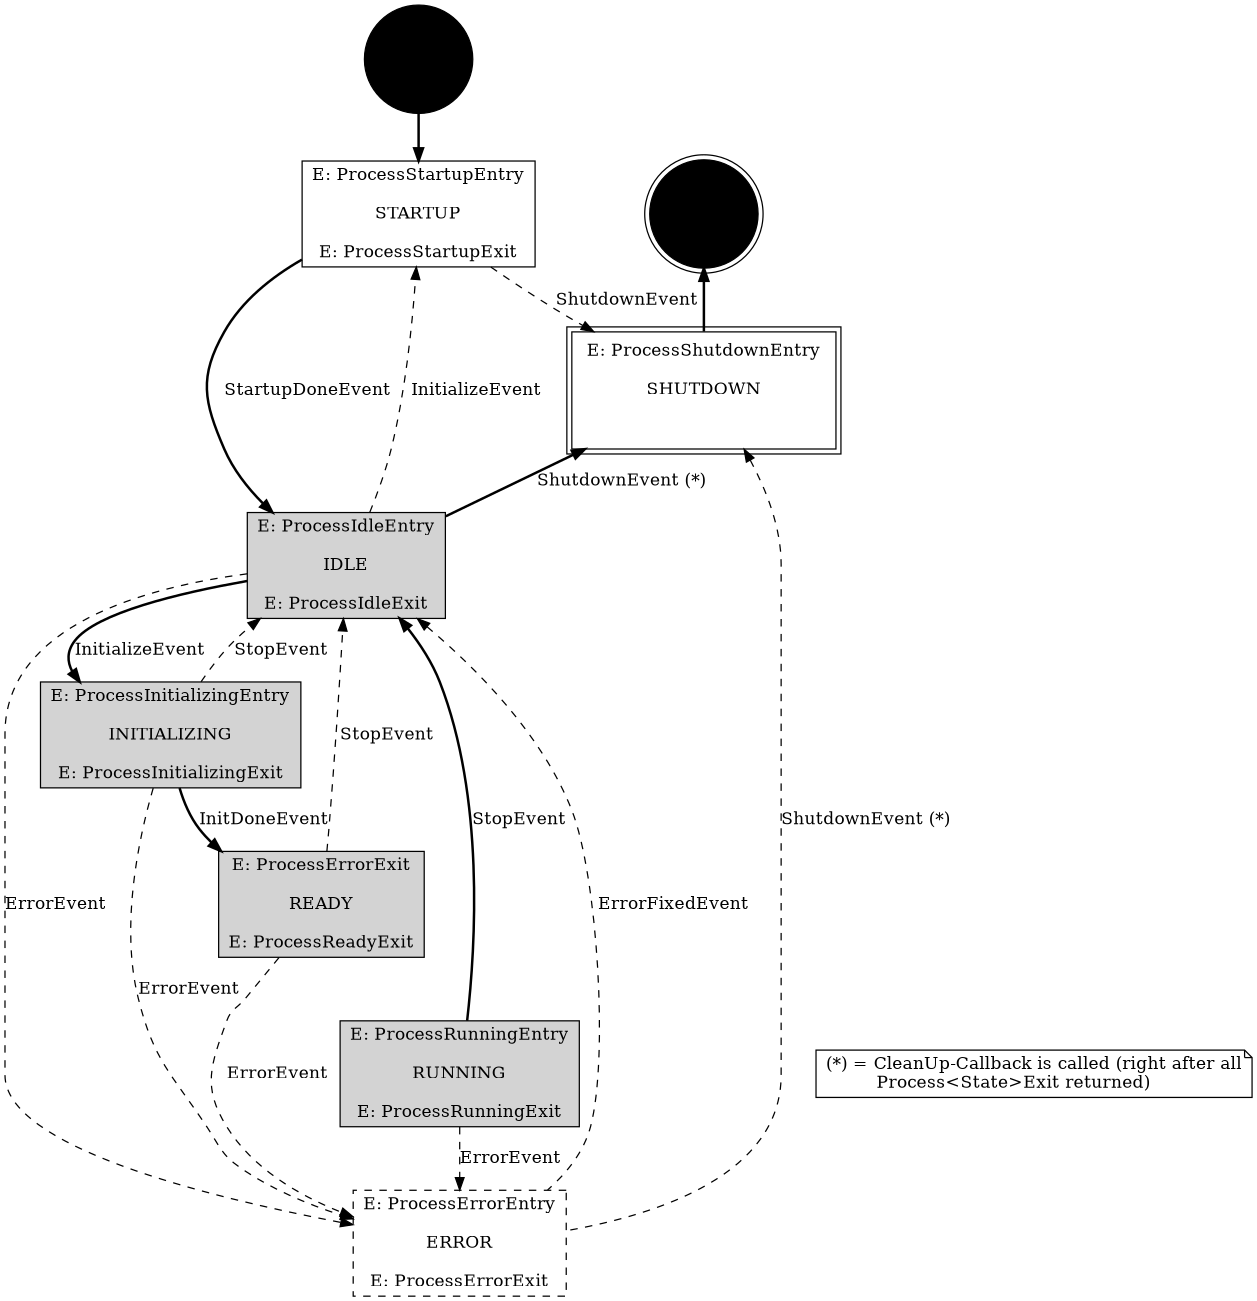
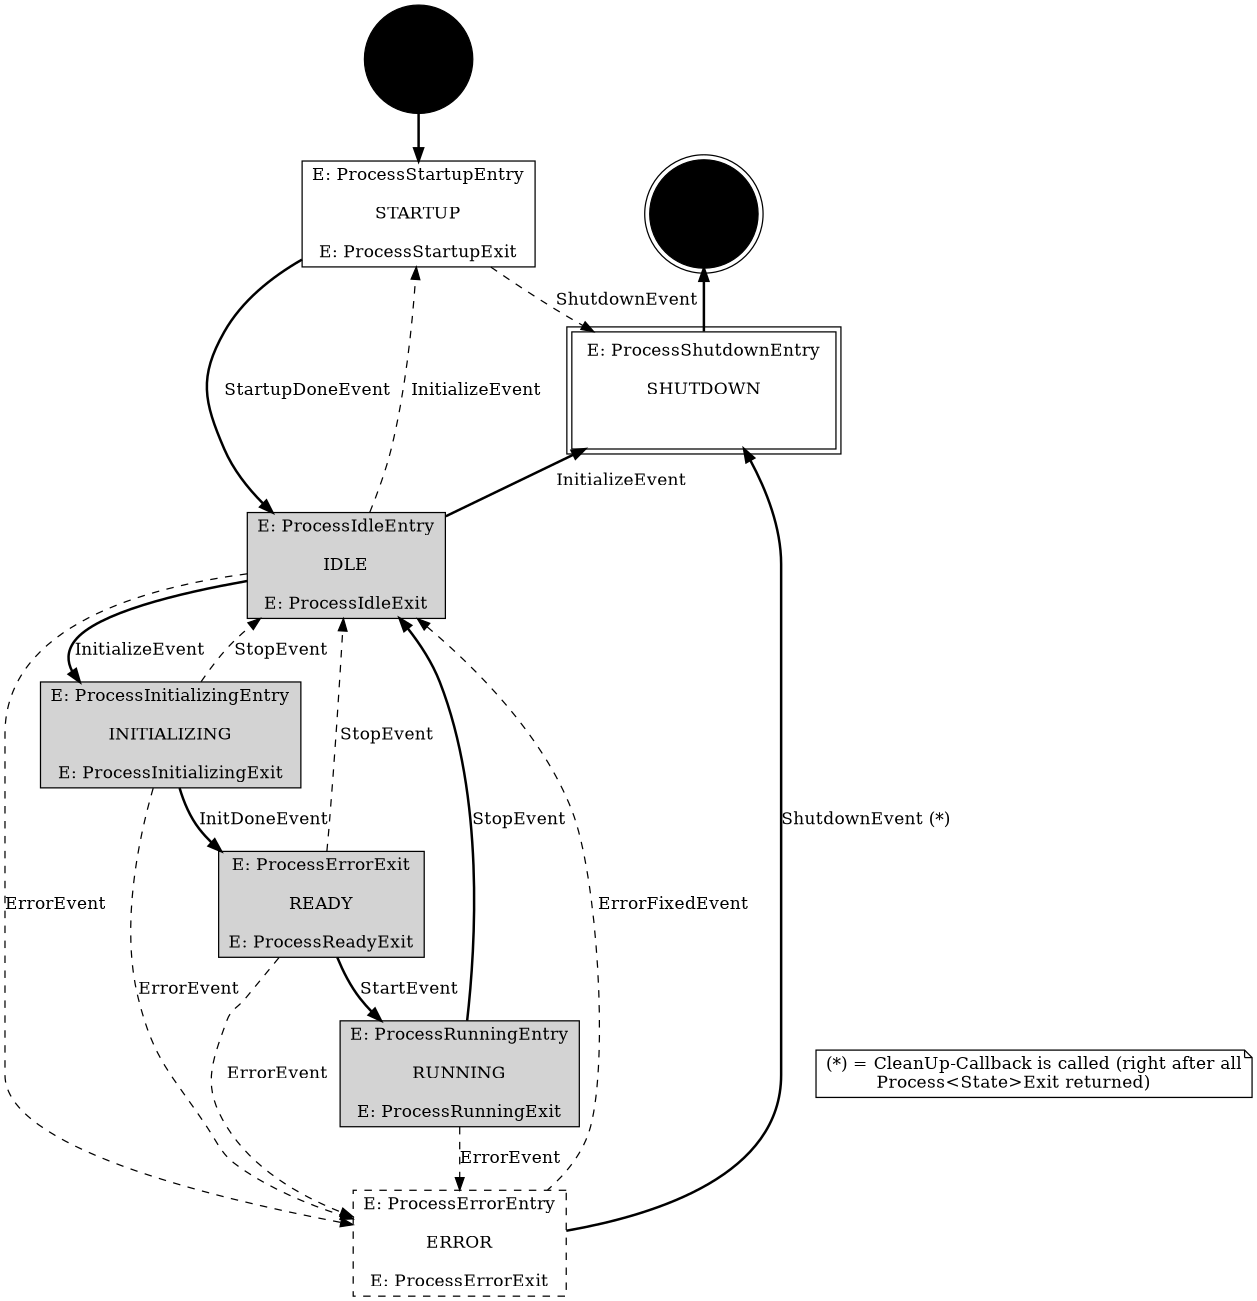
edge "E: ProcessIdleEntry IDLE E: ProcessIdleExit" -> "E: ProcessShutdownEntry SHUTDOWN": label "ShutdownEvent (*)" -> "InitializeEvent"
edge "E: ProcessErrorEntry ERROR E: ProcessErrorExit" -> "E: ProcessShutdownEntry SHUTDOWN": style dashed -> bold
edge "E: ProcessErrorExit READY E: ProcessReadyExit" -> "E: ProcessRunningEntry RUNNING E: ProcessRunningExit": added, label "StartEvent"
